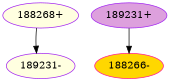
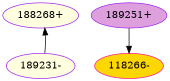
node "189231+": label "189231+" -> "189251+"
edge "188268+" -> "189231-": reversed
node "188266-": label "188266-" -> "118266-"
